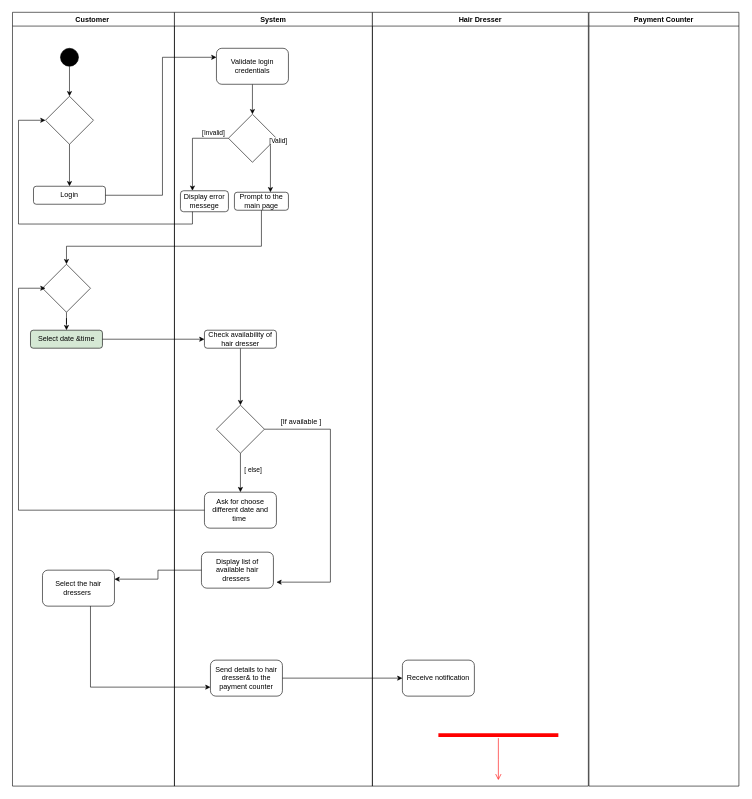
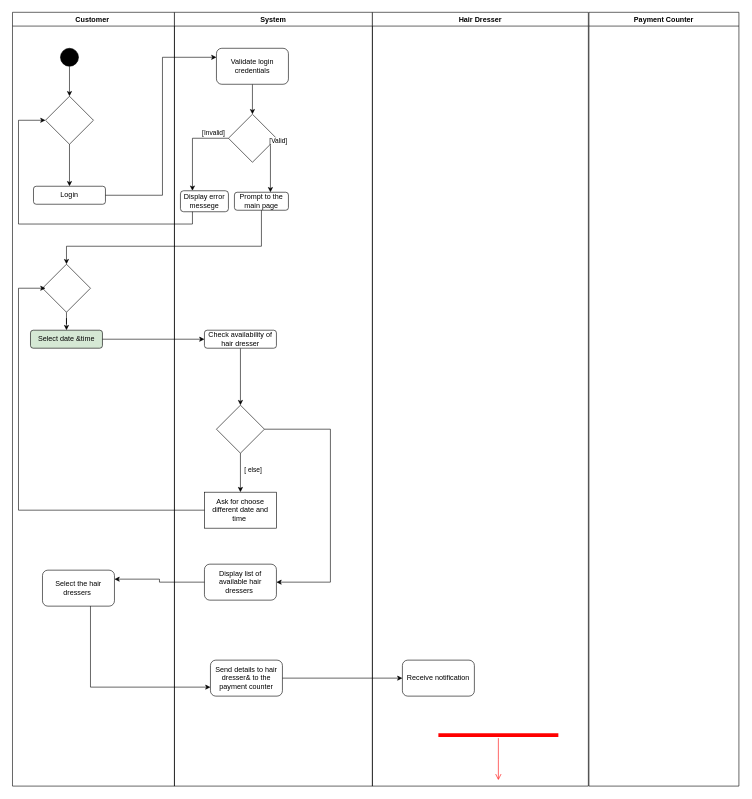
node "[If available ]": removed
node "Ask for choose different date and time": shape rounded rectangle -> rectangle
node "Display list of available hair dressers": moved (237, 570) -> (240, 582)
